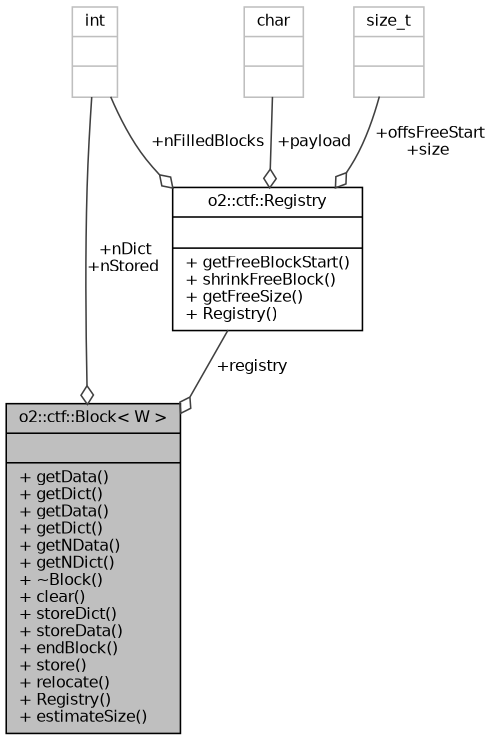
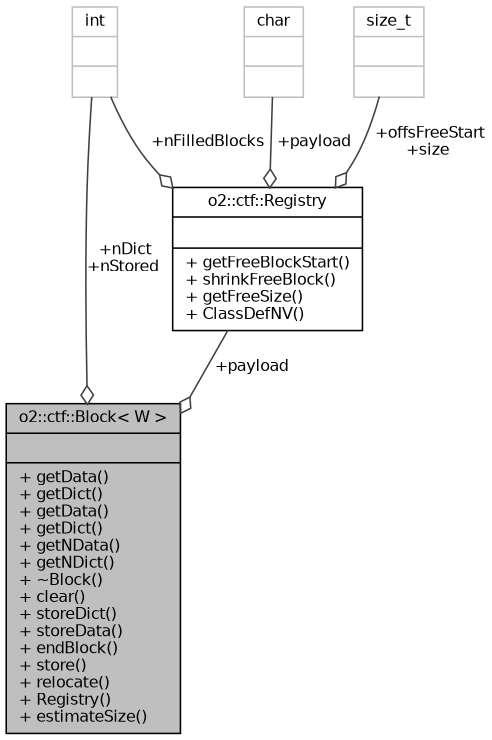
node "o2::ctf::Registry": text "+ Registry()" -> "+ ClassDefNV()"
edge "o2::ctf::Registry" -> "o2::ctf::Block< W >": label " +registry" -> " +payload"
